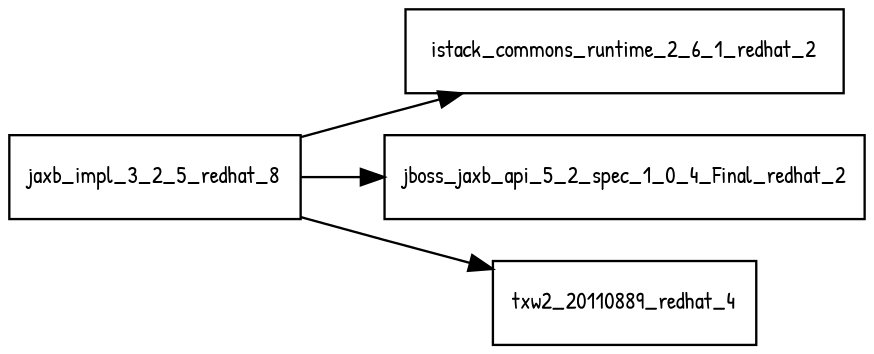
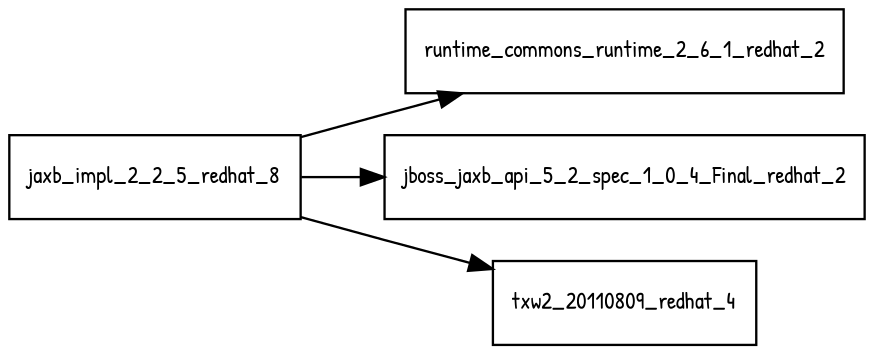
node "istack_commons_runtime_2_6_1_redhat_2": label "istack_commons_runtime_2_6_1_redhat_2" -> "runtime_commons_runtime_2_6_1_redhat_2"
node "jaxb_impl_3_2_5_redhat_8": label "jaxb_impl_3_2_5_redhat_8" -> "jaxb_impl_2_2_5_redhat_8"
node "txw2_20110889_redhat_4": label "txw2_20110889_redhat_4" -> "txw2_20110809_redhat_4"
